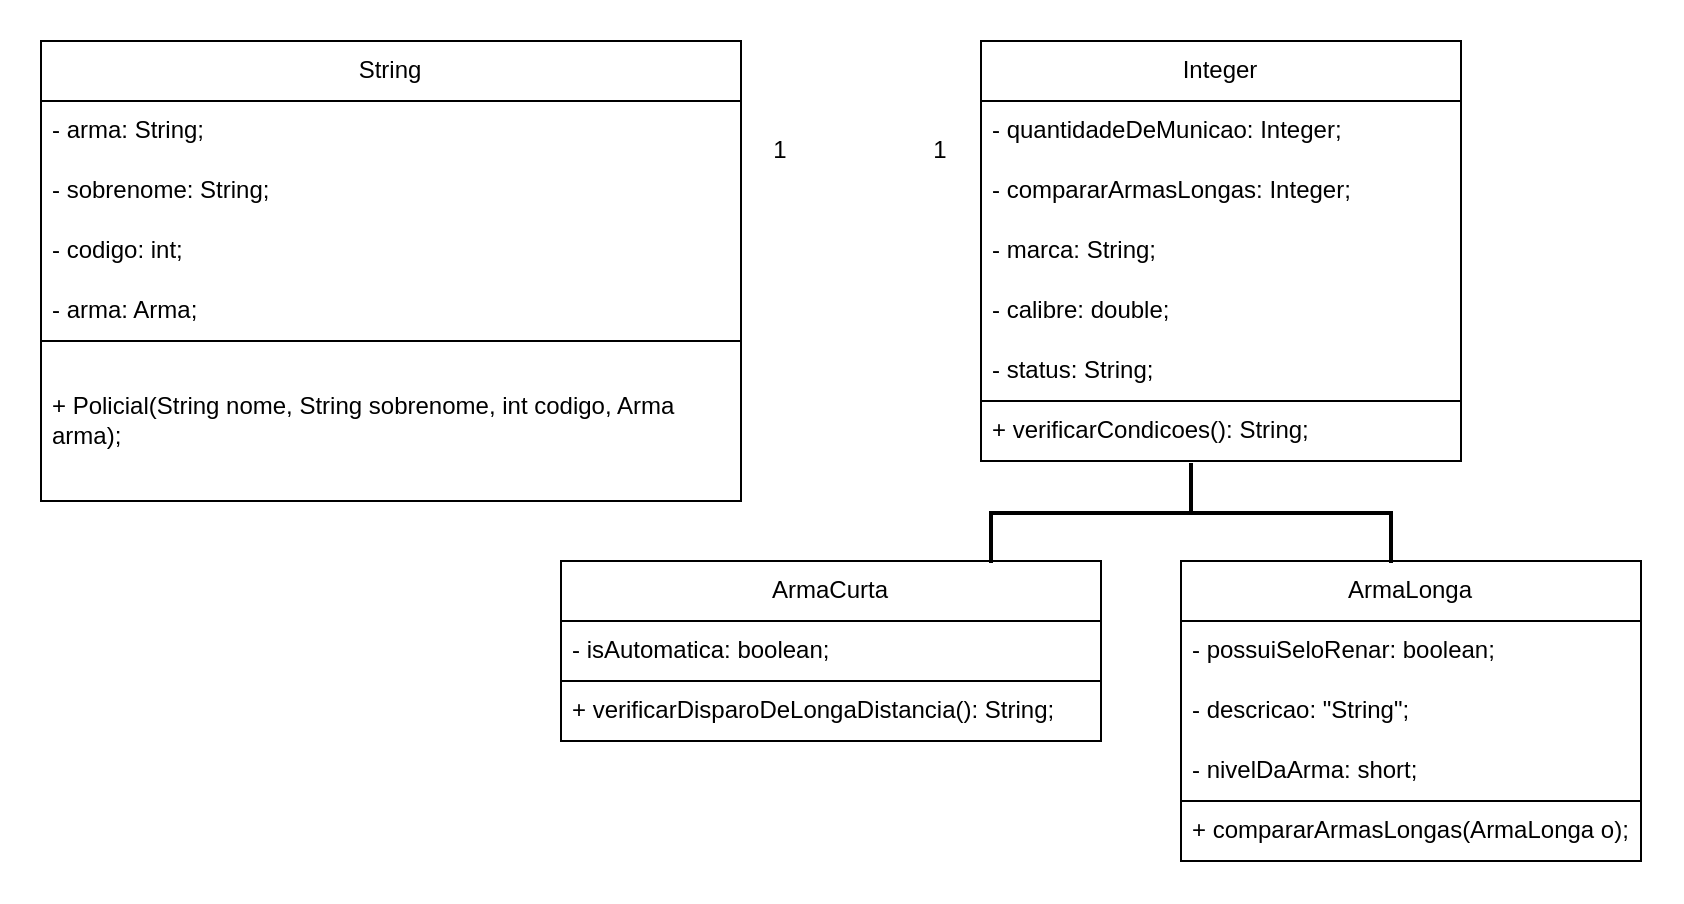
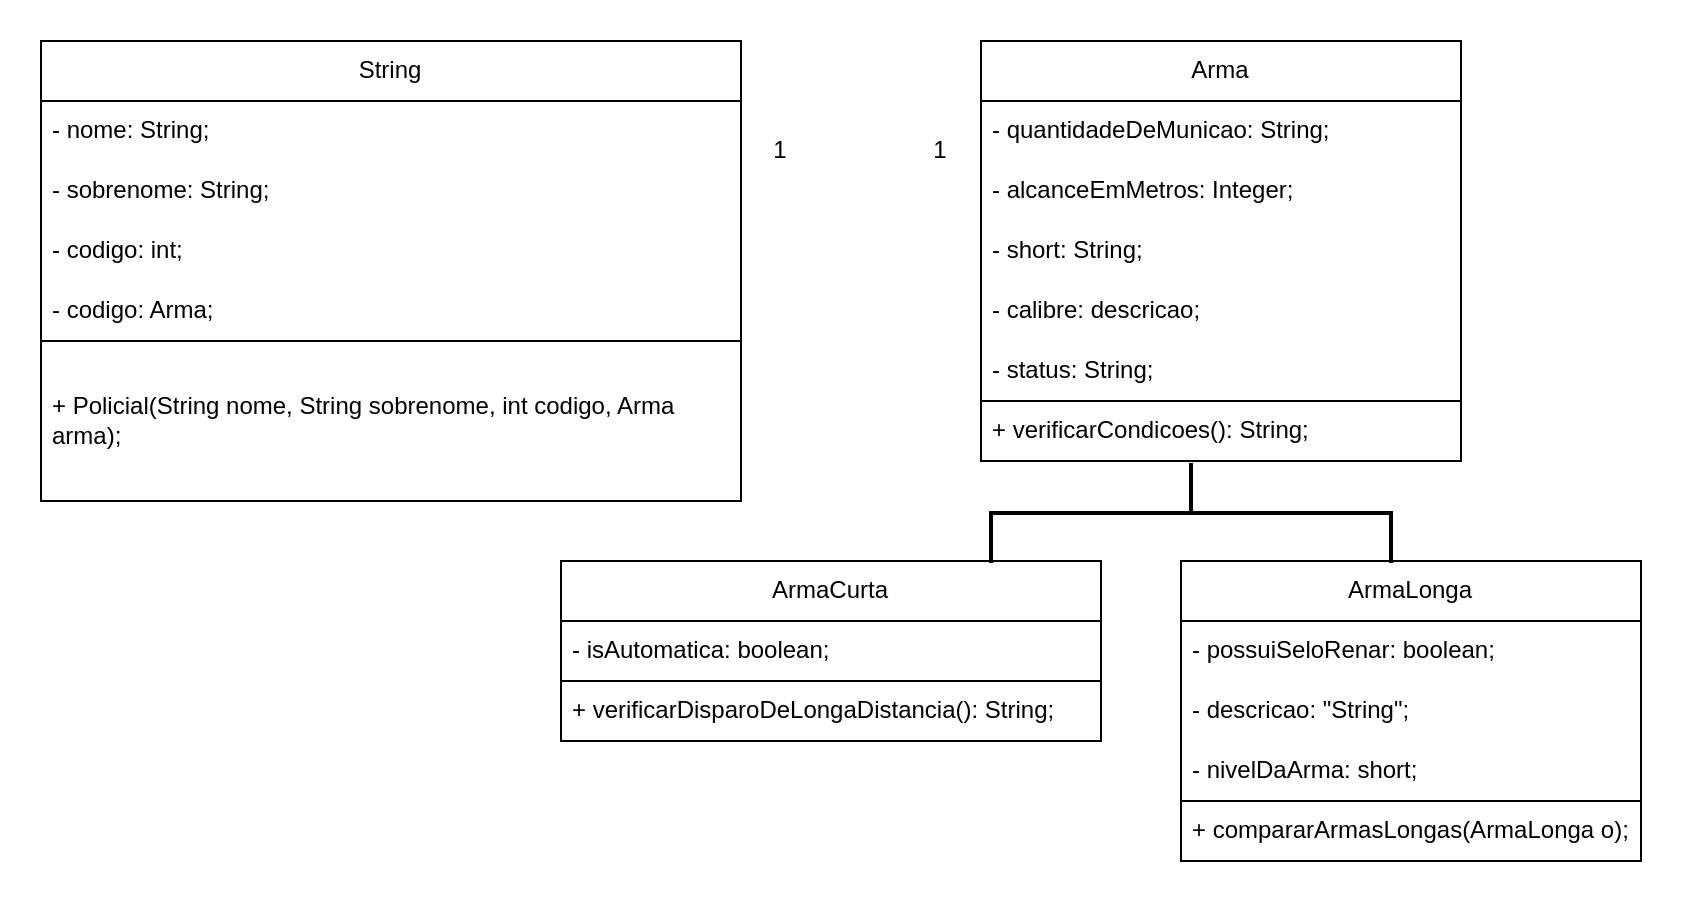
node "Integer": label "Integer" -> "Arma"
node "- arma: String;": label "- arma: String;" -> "- nome: String;"
node "- quantidadeDeMunicao: Integer;": label "- quantidadeDeMunicao: Integer;" -> "- quantidadeDeMunicao: String;"
node "- compararArmasLongas: Integer;": label "- compararArmasLongas: Integer;" -> "- alcanceEmMetros: Integer;"
node "- marca: String;": label "- marca: String;" -> "- short: String;"
node "- arma: Arma;": label "- arma: Arma;" -> "- codigo: Arma;"
node "- calibre: double;": label "- calibre: double;" -> "- calibre: descricao;"
